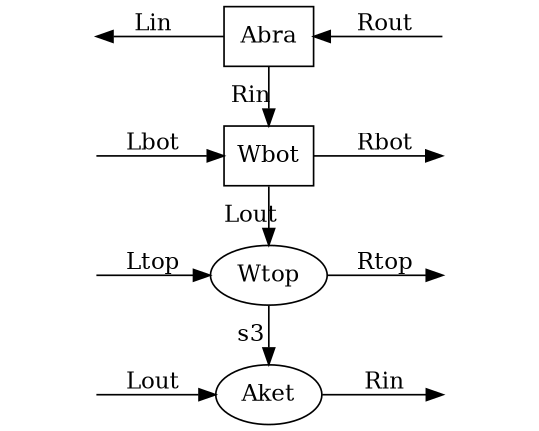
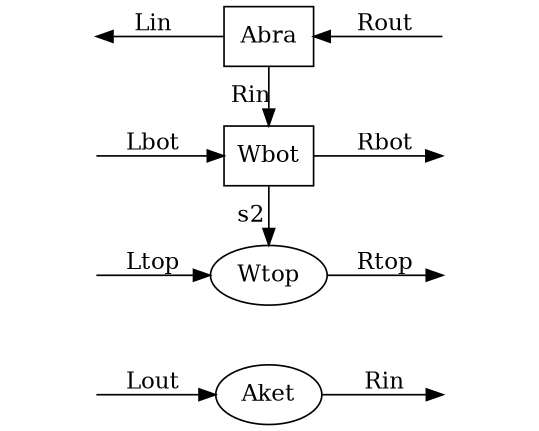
edge "Wbot" -> "Wtop": label "Lout" -> "s2"
edge "Wtop" -> "Aket": removed, label "s3"
